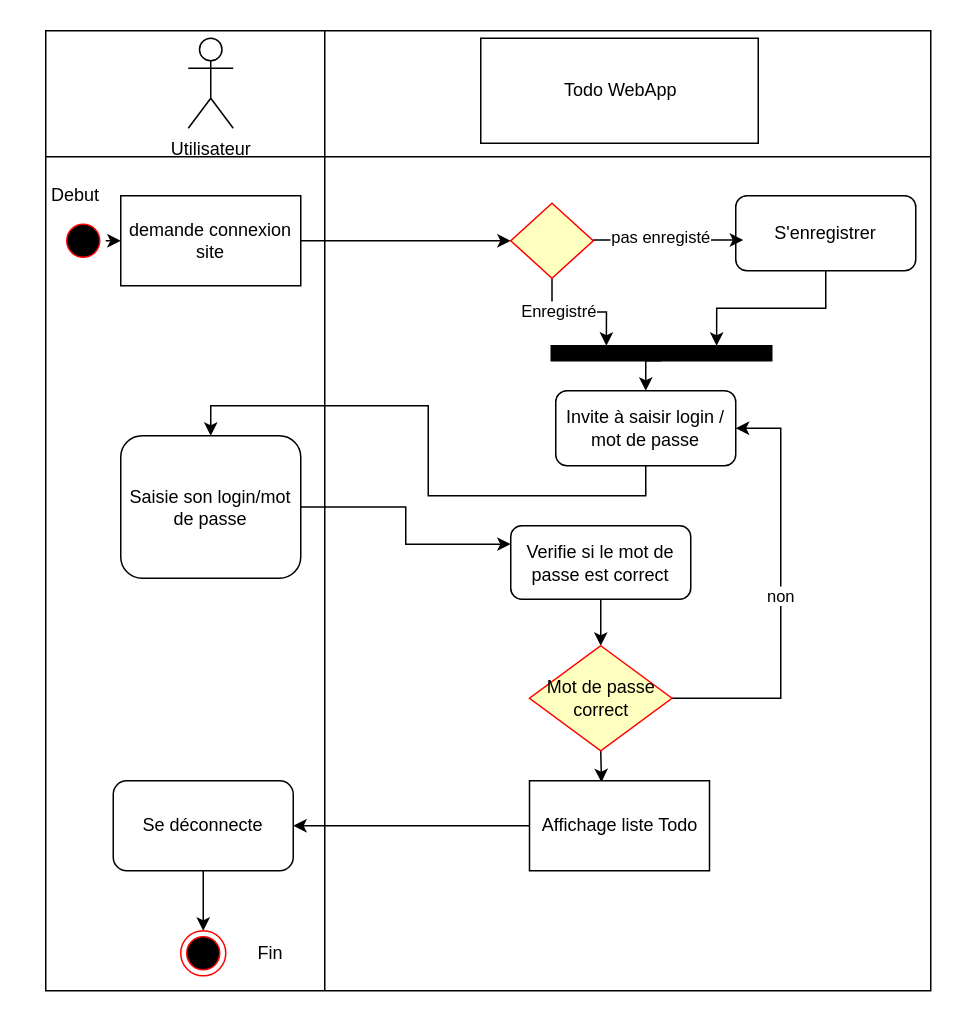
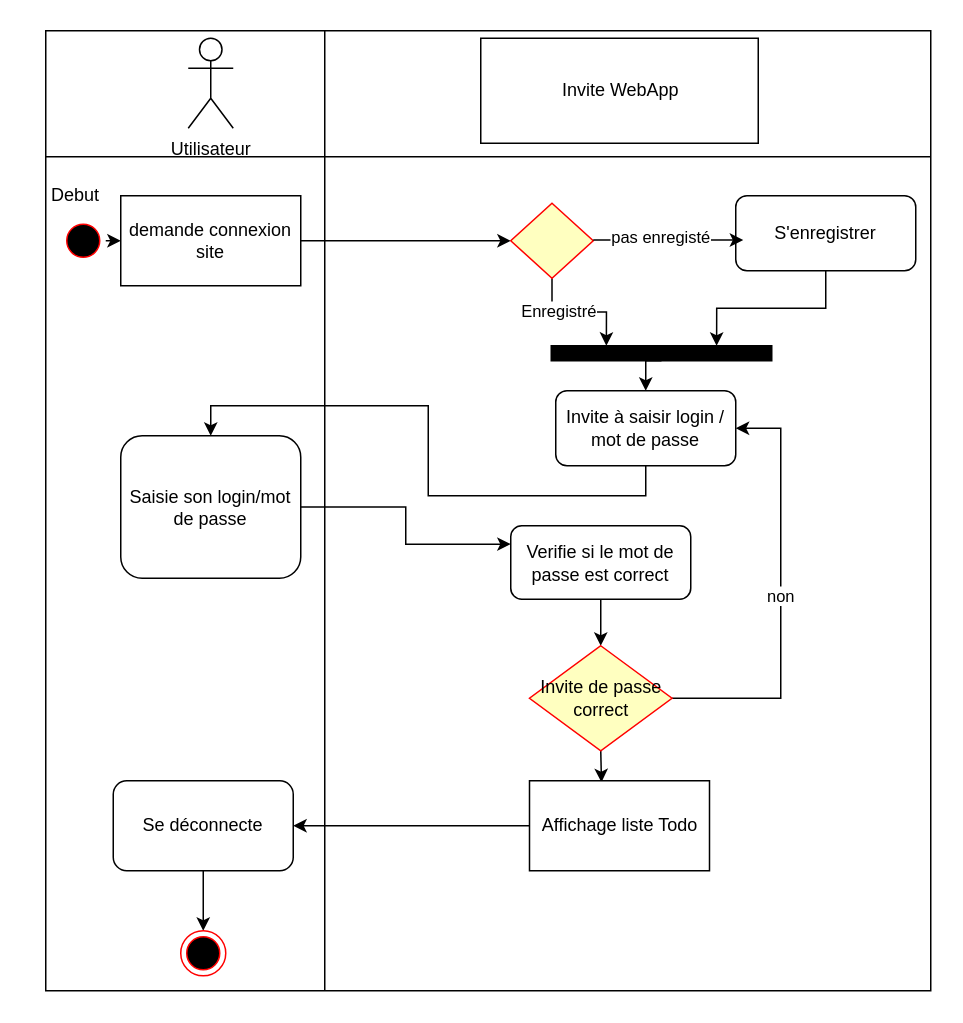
node "Todo WebApp": label "Todo WebApp" -> "Invite WebApp"
node "Mot de passe correct": label "Mot de passe correct" -> "Invite de passe correct"
node "Fin": removed
